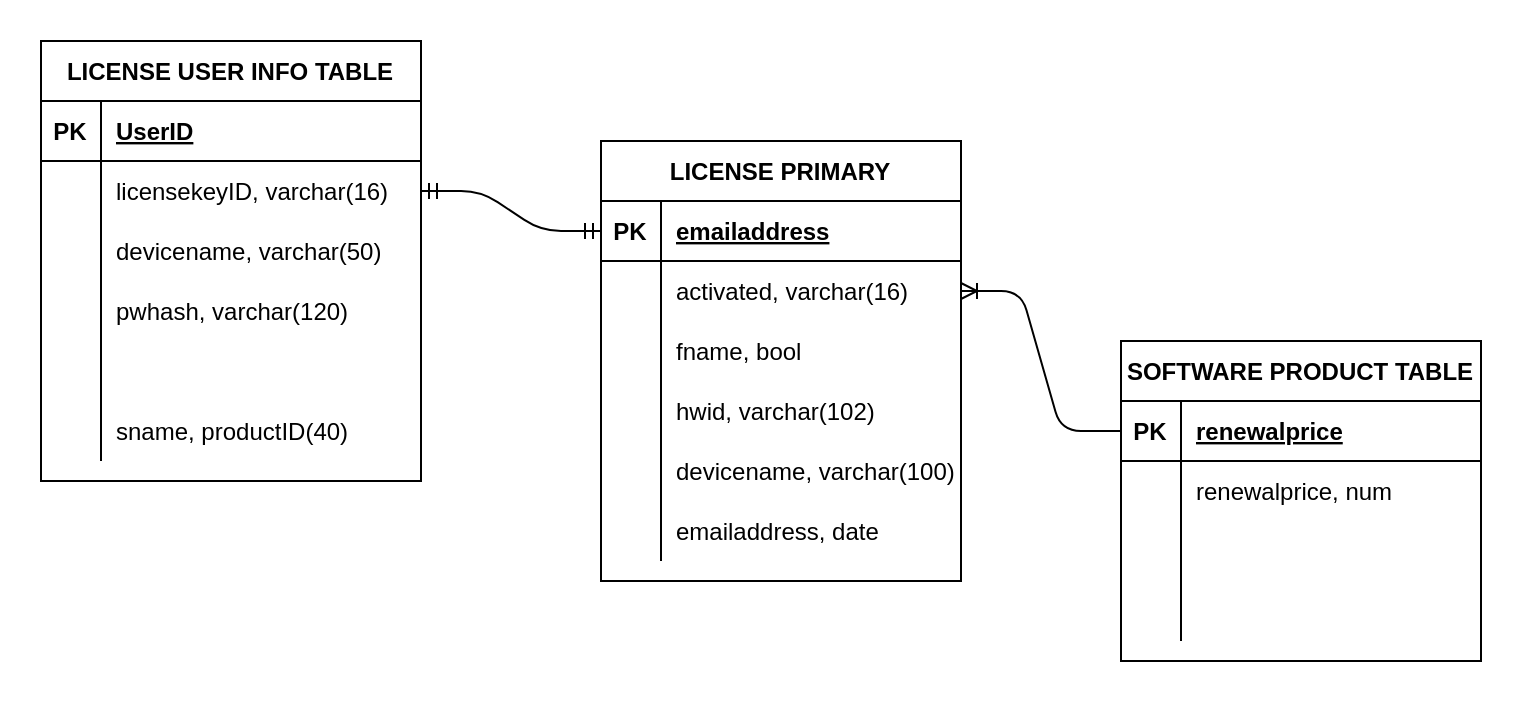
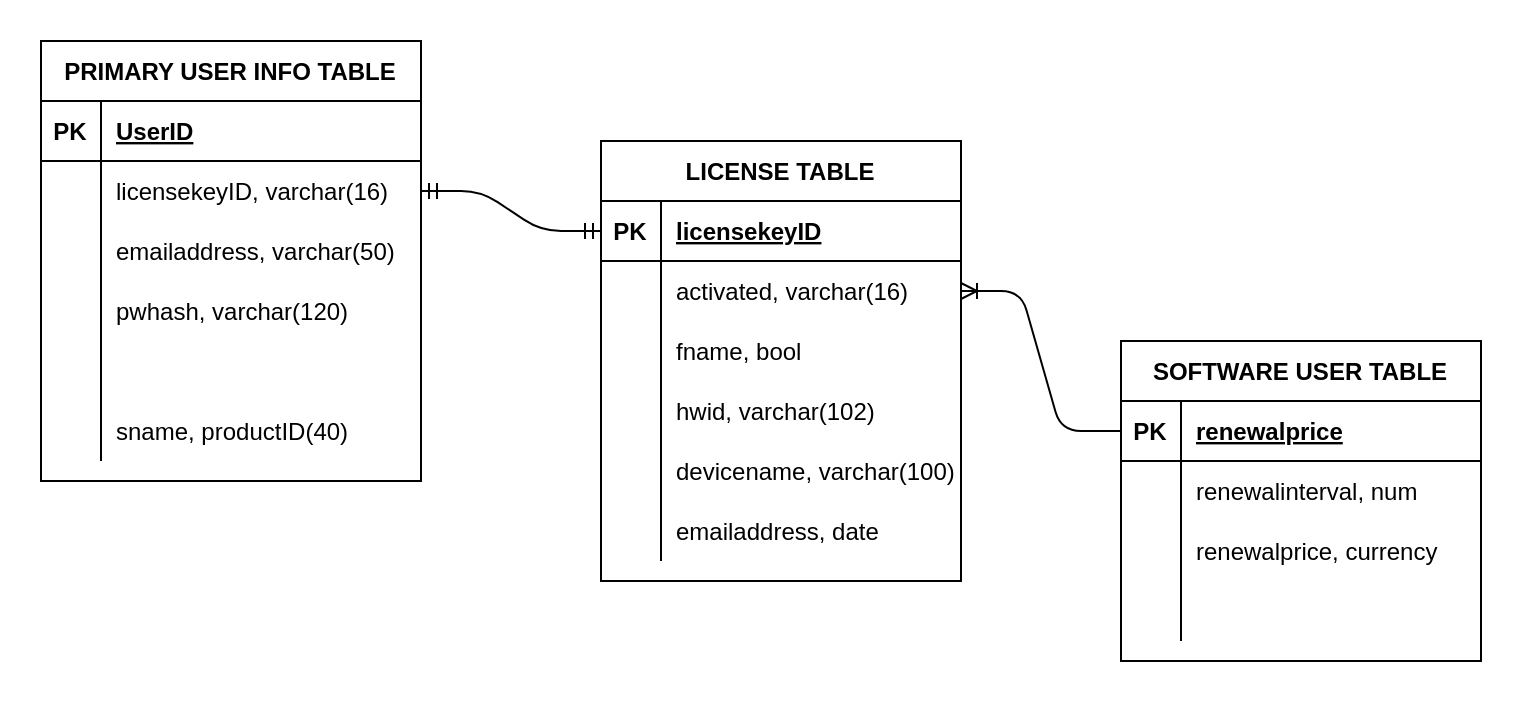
node "LICENSE USER INFO TABLE": label "LICENSE USER INFO TABLE" -> "PRIMARY USER INFO TABLE"
node "LICENSE PRIMARY": label "LICENSE PRIMARY" -> "LICENSE TABLE"
node "emailaddress": label "emailaddress" -> "licensekeyID"
node "devicename, varchar(50)": label "devicename, varchar(50)" -> "emailaddress, varchar(50)"
node "SOFTWARE PRODUCT TABLE": label "SOFTWARE PRODUCT TABLE" -> "SOFTWARE USER TABLE"
node "renewalprice, num": label "renewalprice, num" -> "renewalinterval, num"
node "renewalprice, currency": added
